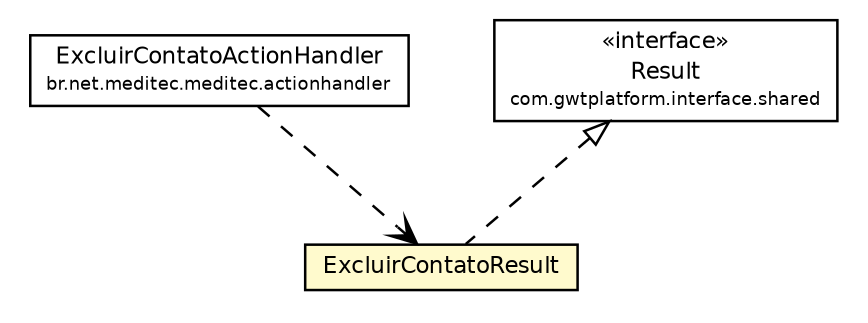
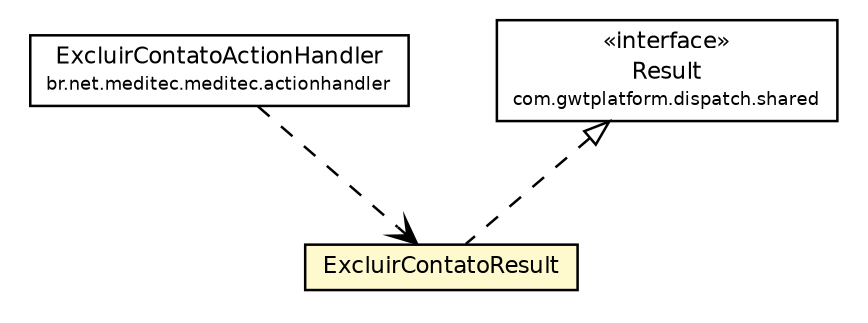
node "Result": text "com.gwtplatform.interface.shared" -> "com.gwtplatform.dispatch.shared"
